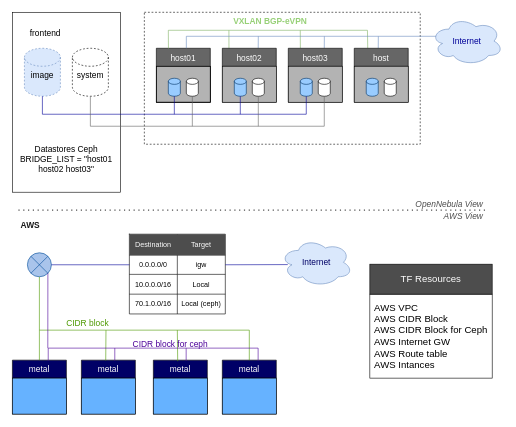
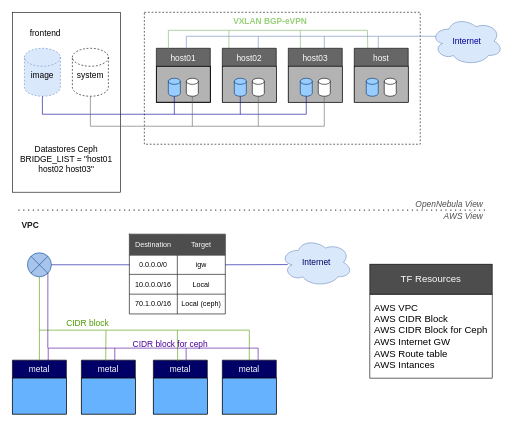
node "AWS": label "AWS" -> "VPC"
